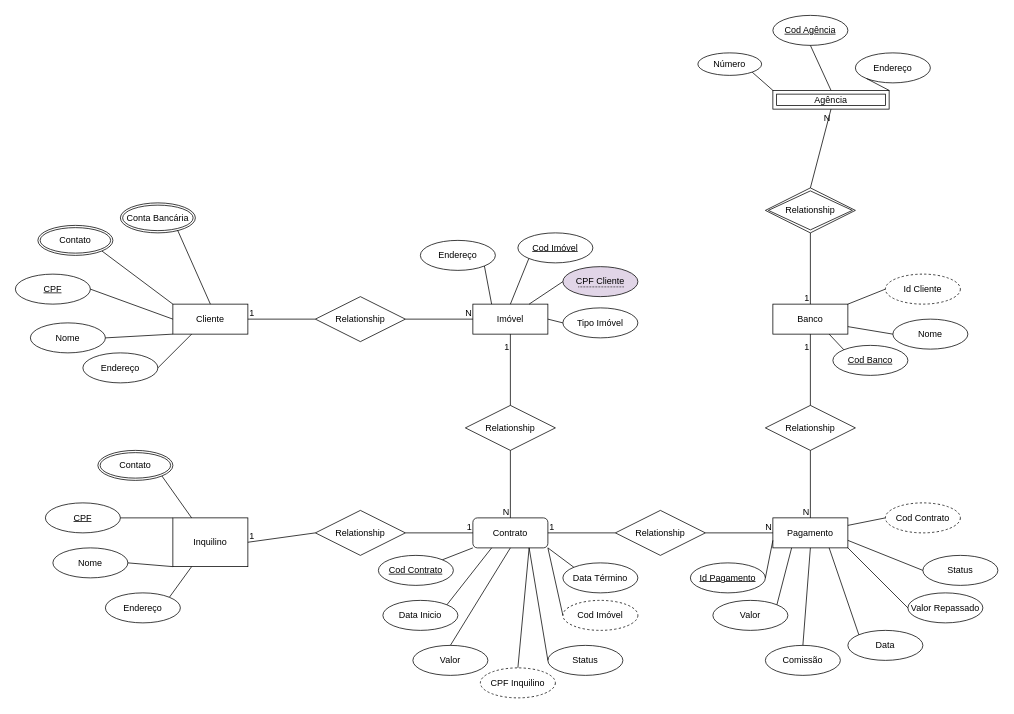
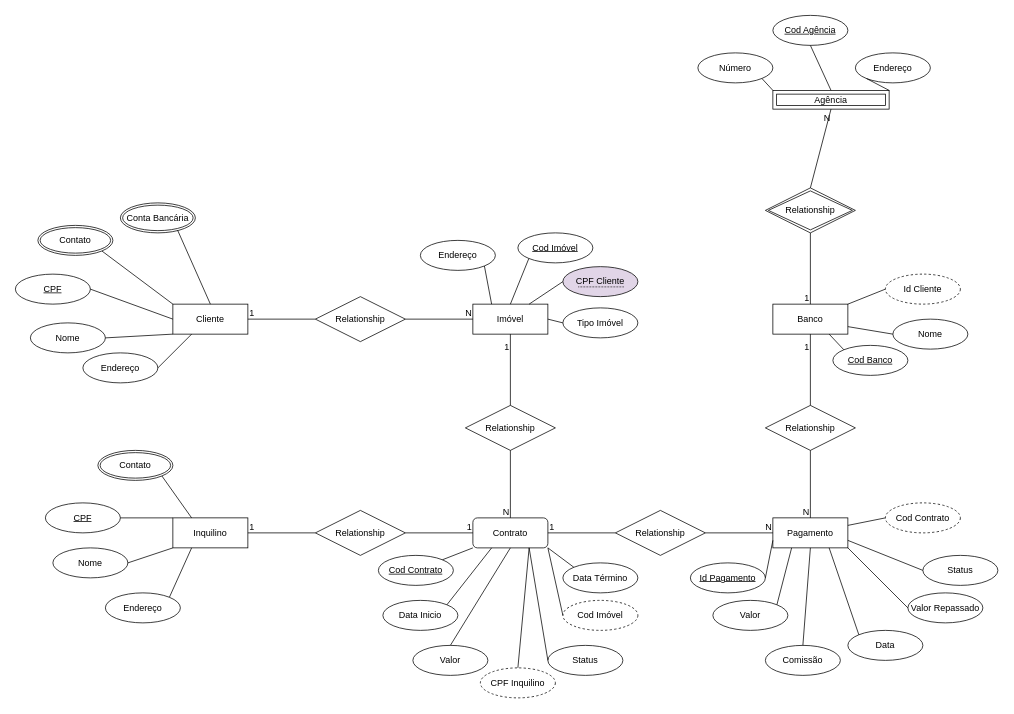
node "Número": size 64x23 -> 75x30
node "Inquilino": size 75x49 -> 75x30
